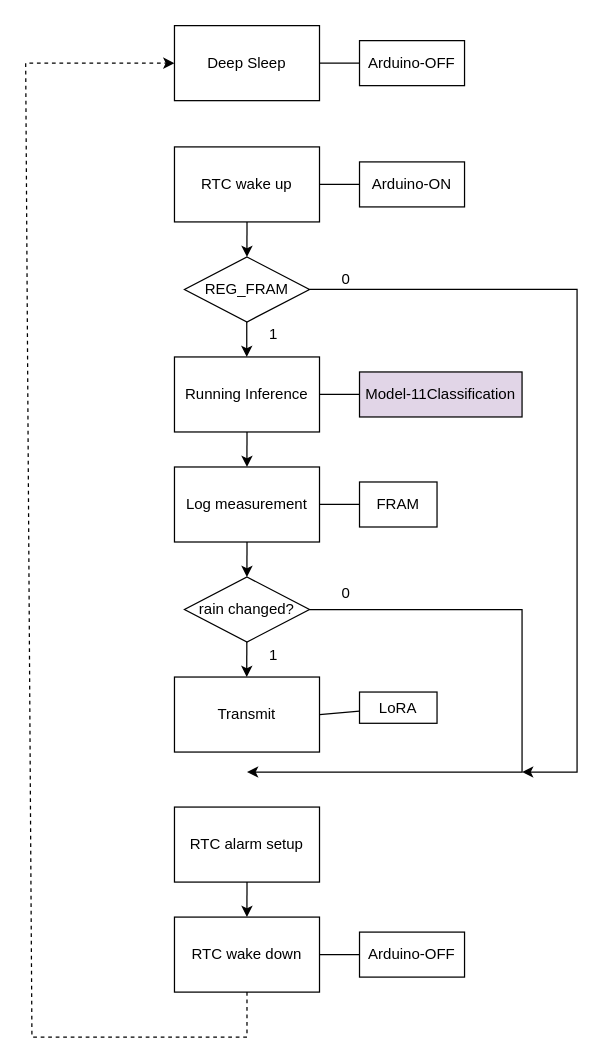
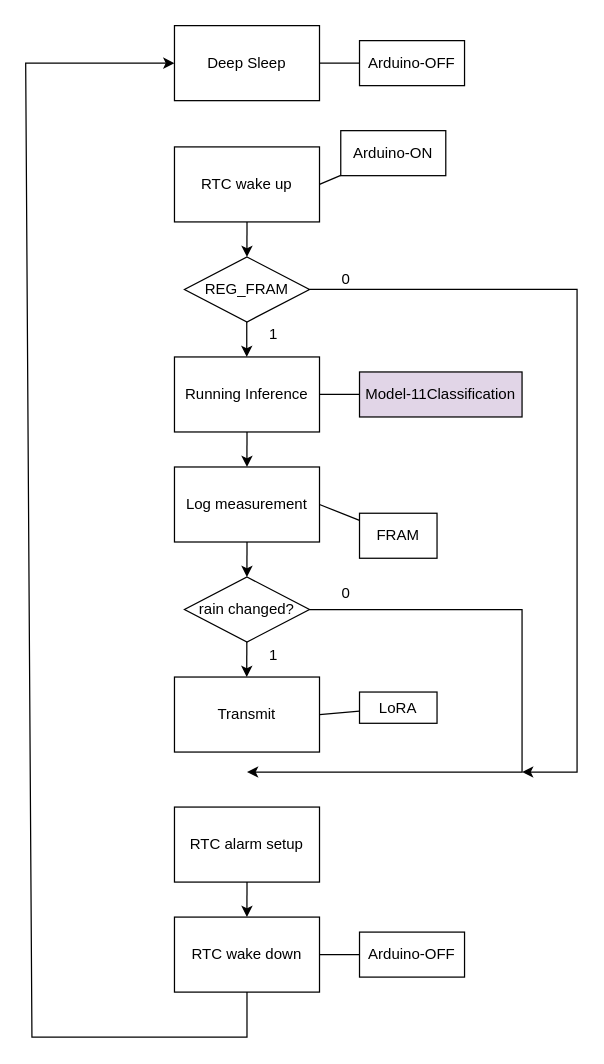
node "Arduino-ON": moved (412, 184) -> (393, 153)
node "FRAM": moved (398, 504) -> (398, 536)
edge "RTC wake down" -> "Deep Sleep": style dashed -> solid
